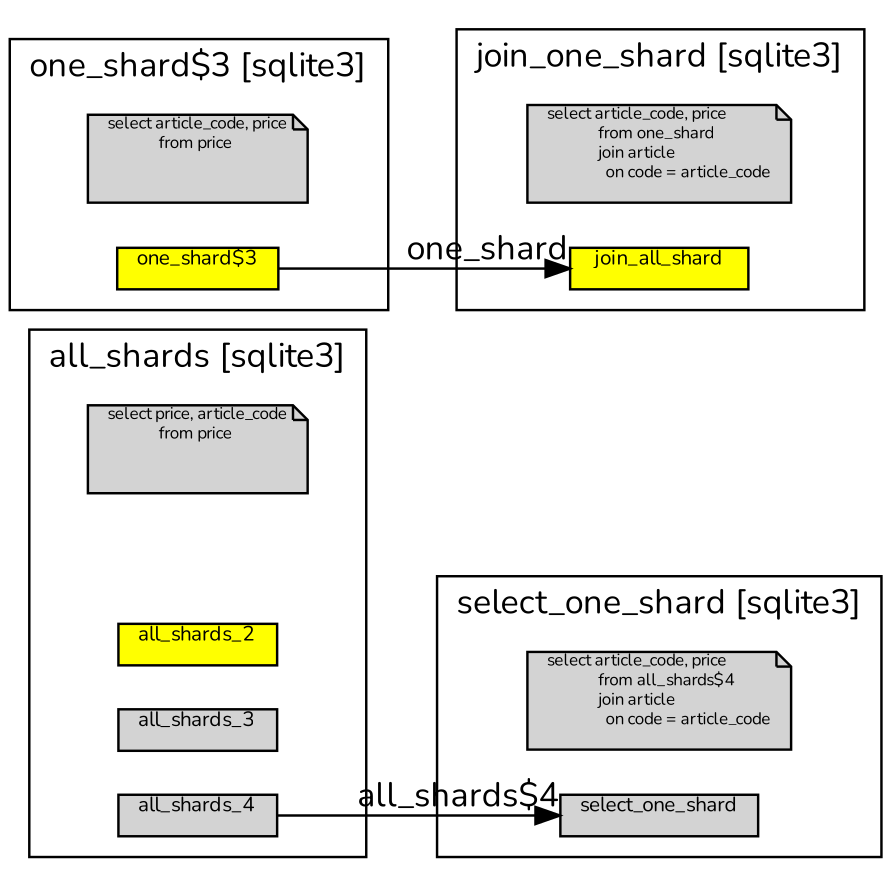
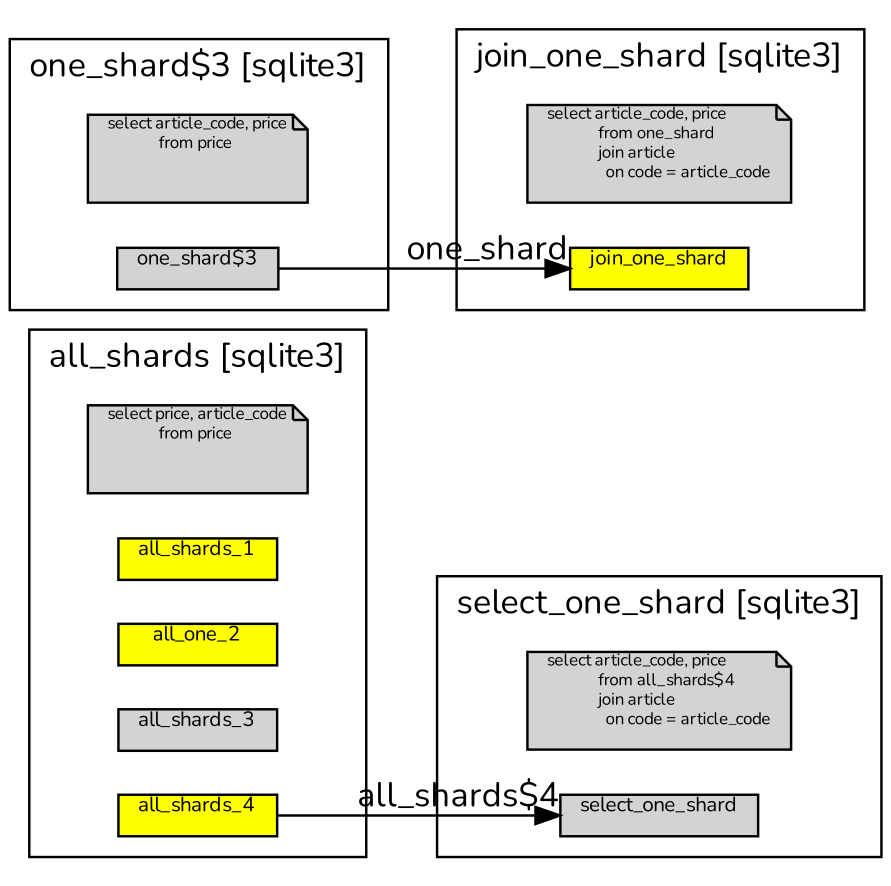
node "one_shard$3": fillcolor yellow -> lightgrey
node "join_all_shard": label "join_all_shard" -> "join_one_shard"
node "all_shards_1": added
node "all_shards_2": label "all_shards_2" -> "all_one_2"
node "all_shards_4": fillcolor lightgrey -> yellow
